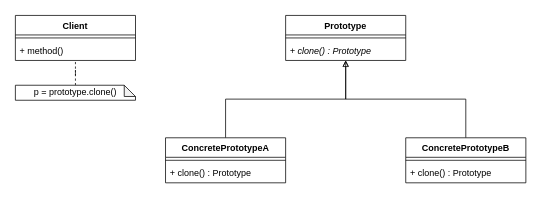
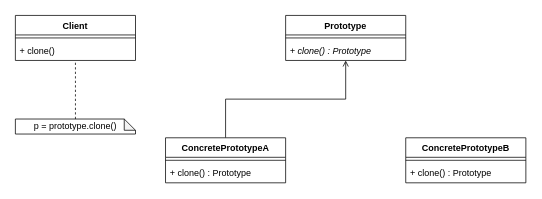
node "+ method()": label "+ method()" -> "+ clone()"
node "p = prototype.clone()": moved (75, 93) -> (75, 126)
edge "ConcretePrototypeB" -> "Prototype": removed
